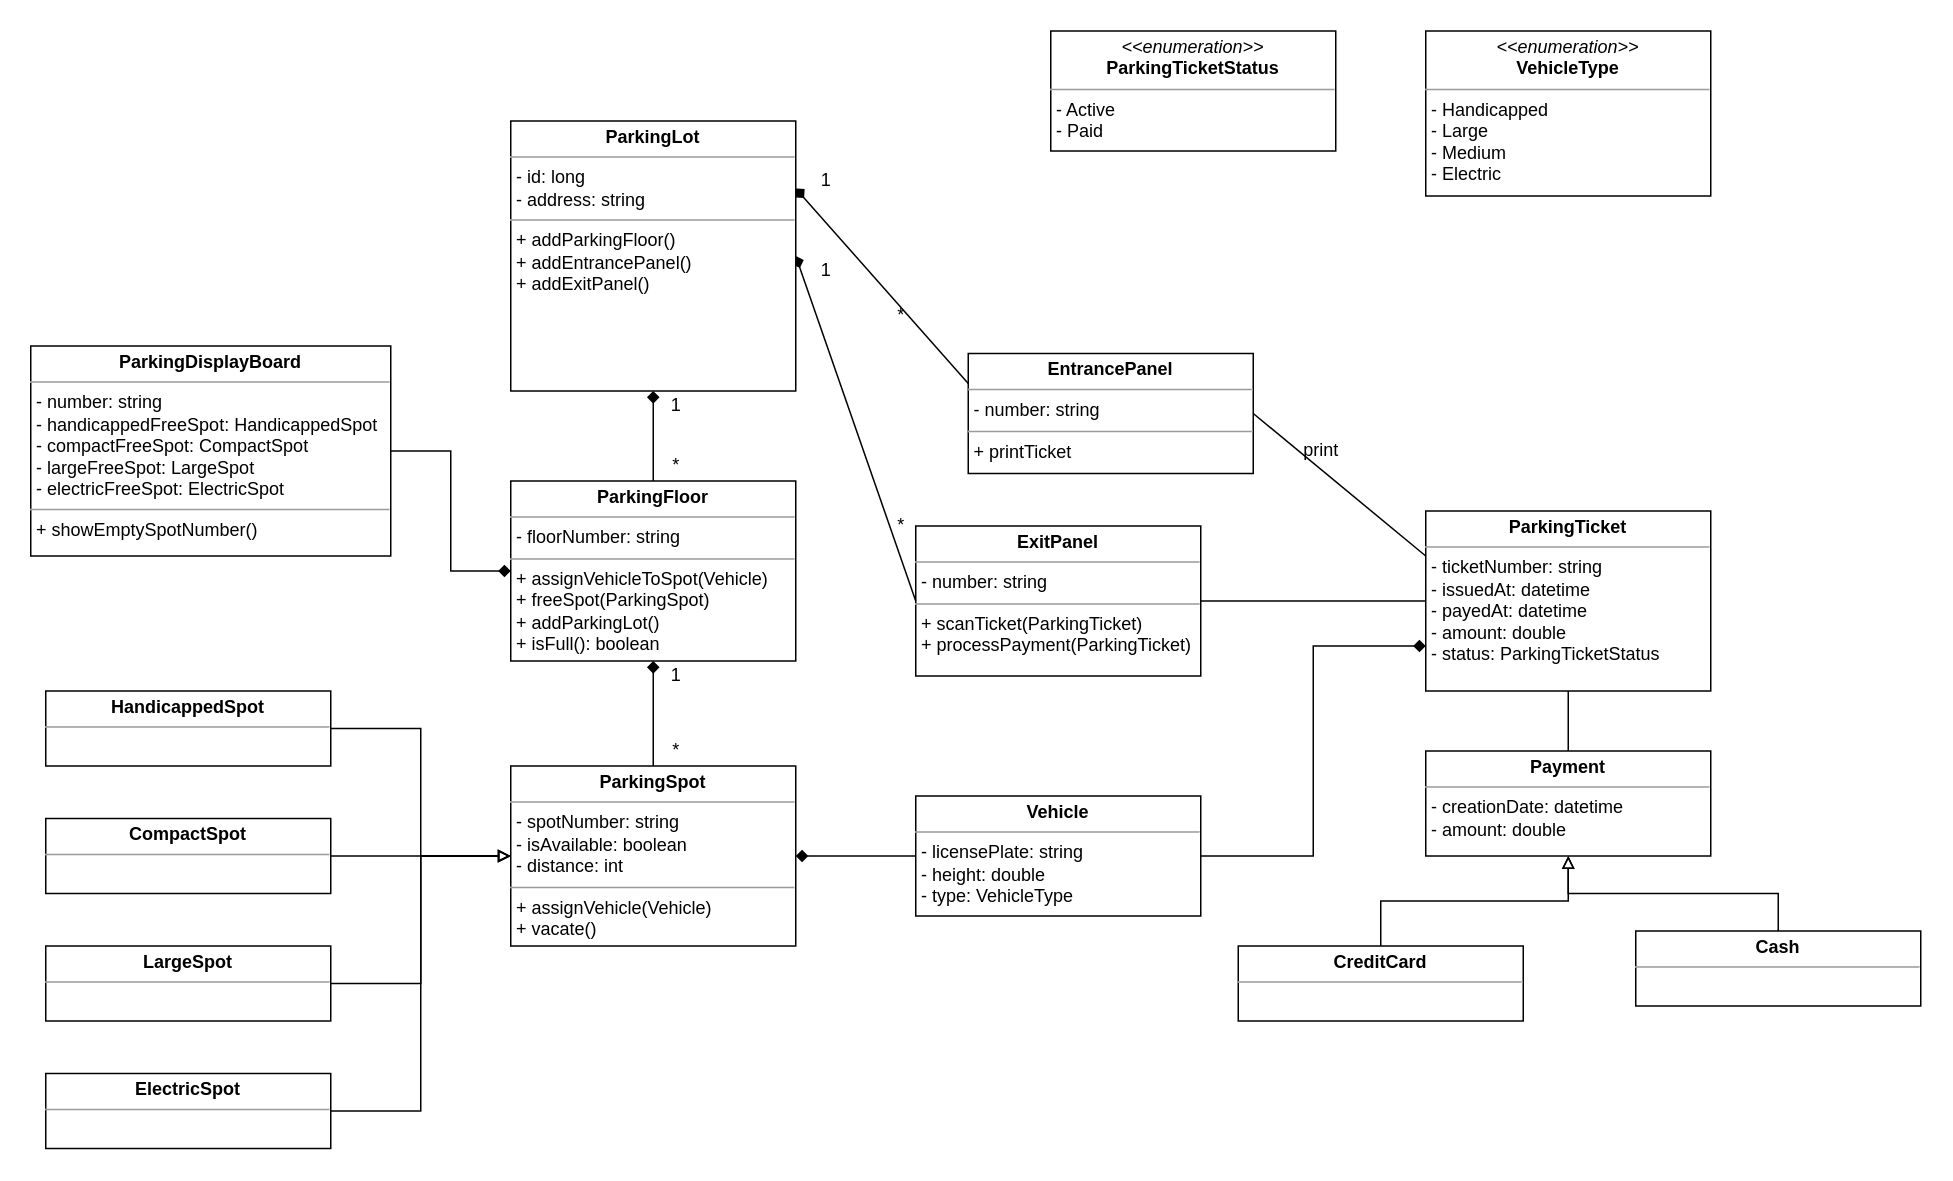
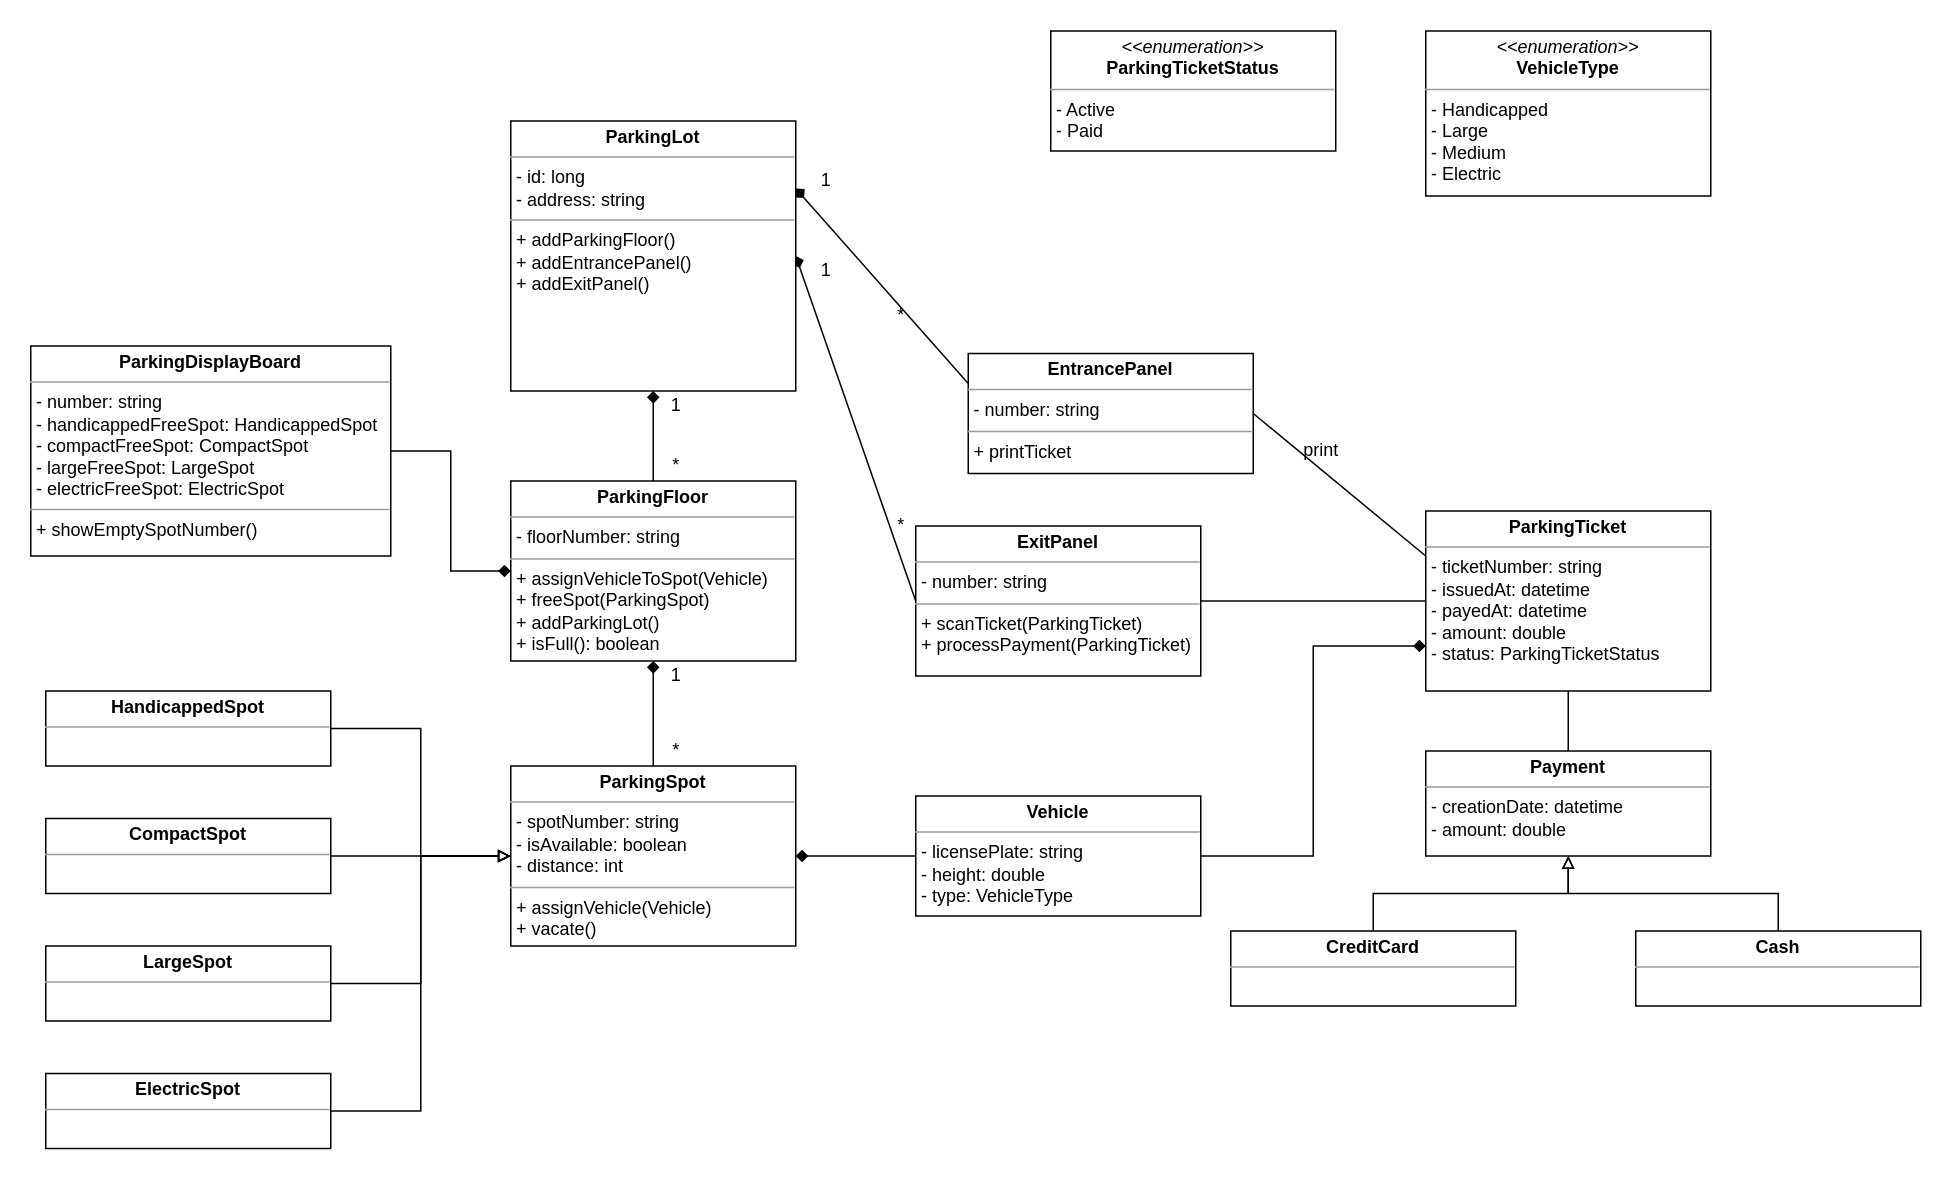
node "CreditCard": moved (1381, 983) -> (1373, 968)
